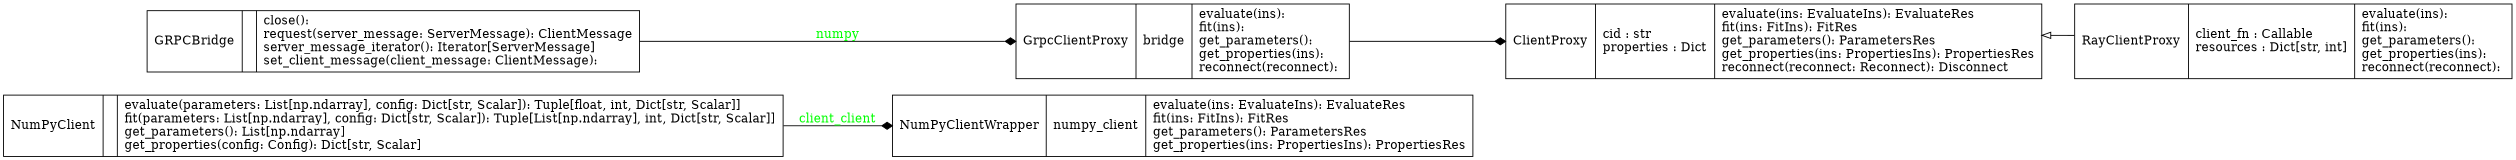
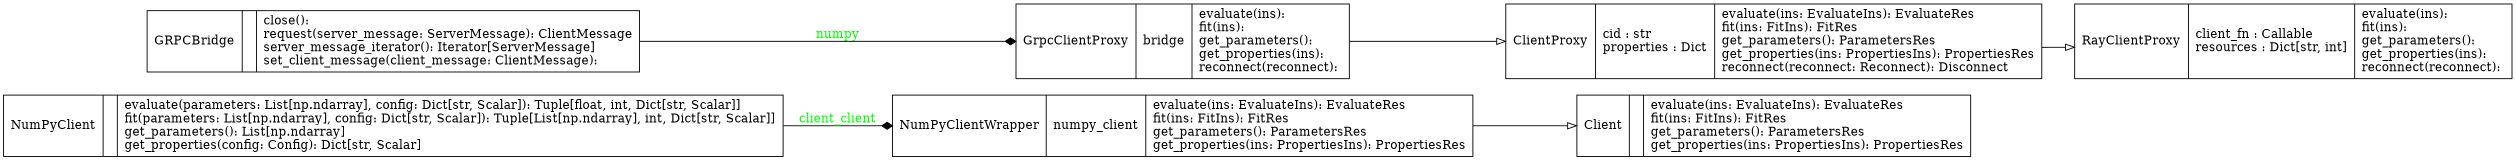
edge "RayClientProxy" -> "ClientProxy": reversed
edge "GrpcClientProxy" -> "ClientProxy": arrowhead diamond -> empty
node "Client": added
